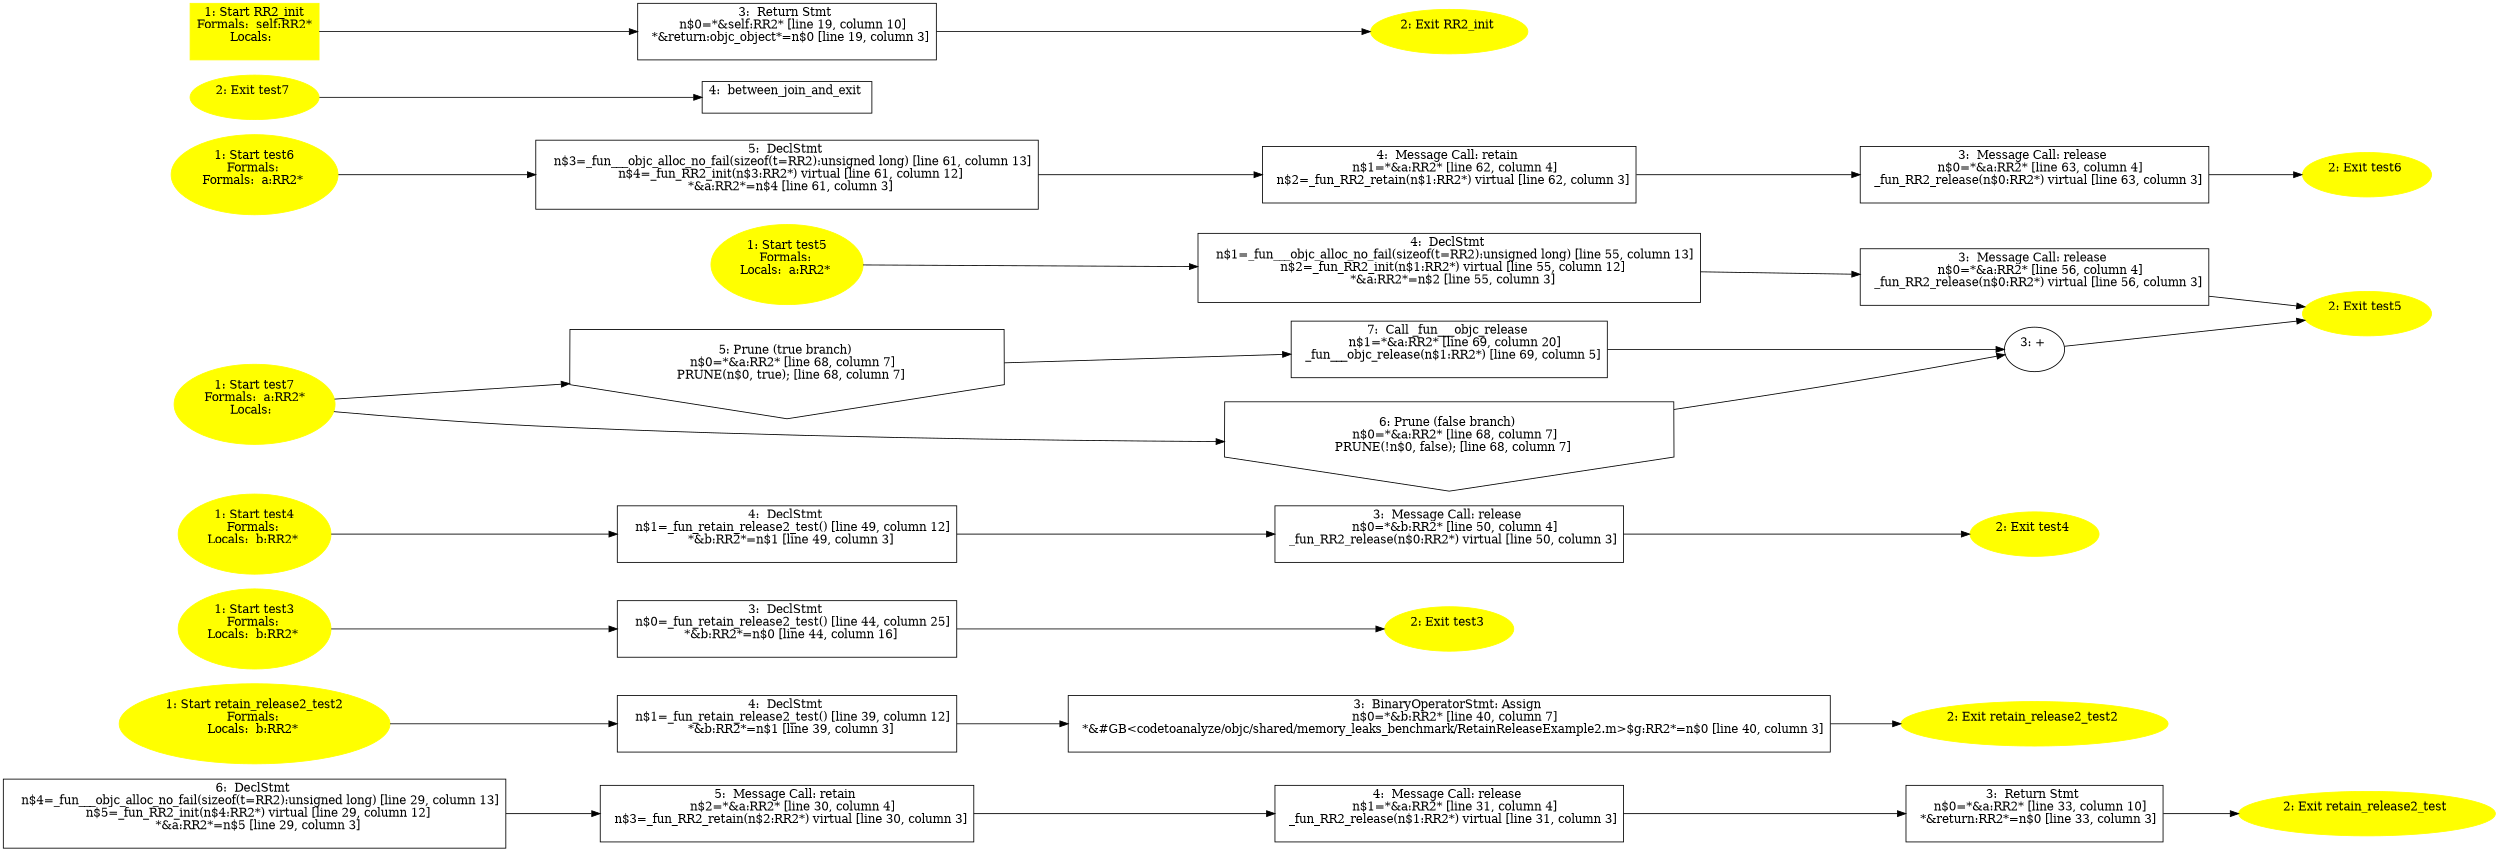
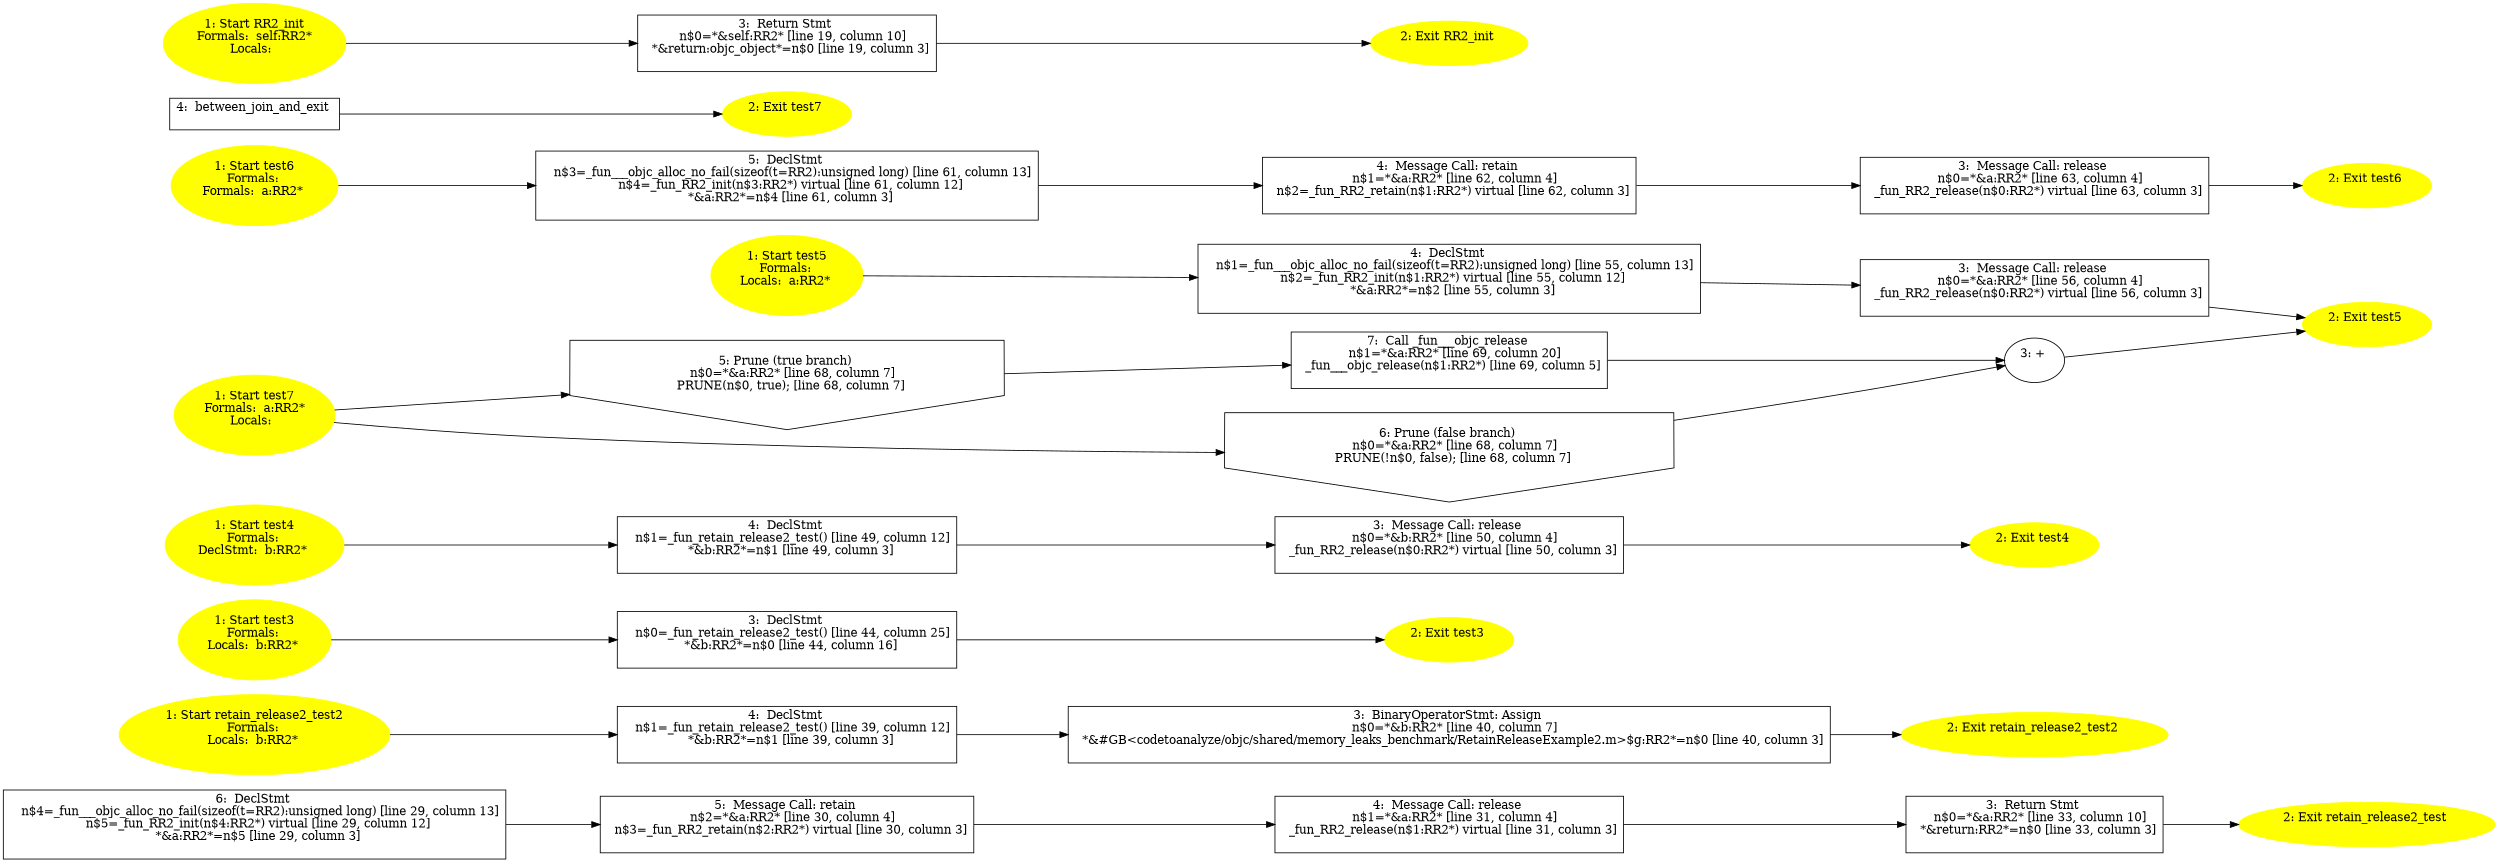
node "1: Start RR2_init Formals:  self:RR2* Locals:": shape box -> ellipse
edge "2: Exit test7" -> "4:  between_join_and_exit": reversed
node "1: Start test4 Formals: Locals:  b:RR2*": label "1: Start test4 Formals: Locals:  b:RR2*" -> "1: Start test4 Formals: DeclStmt:  b:RR2*"
